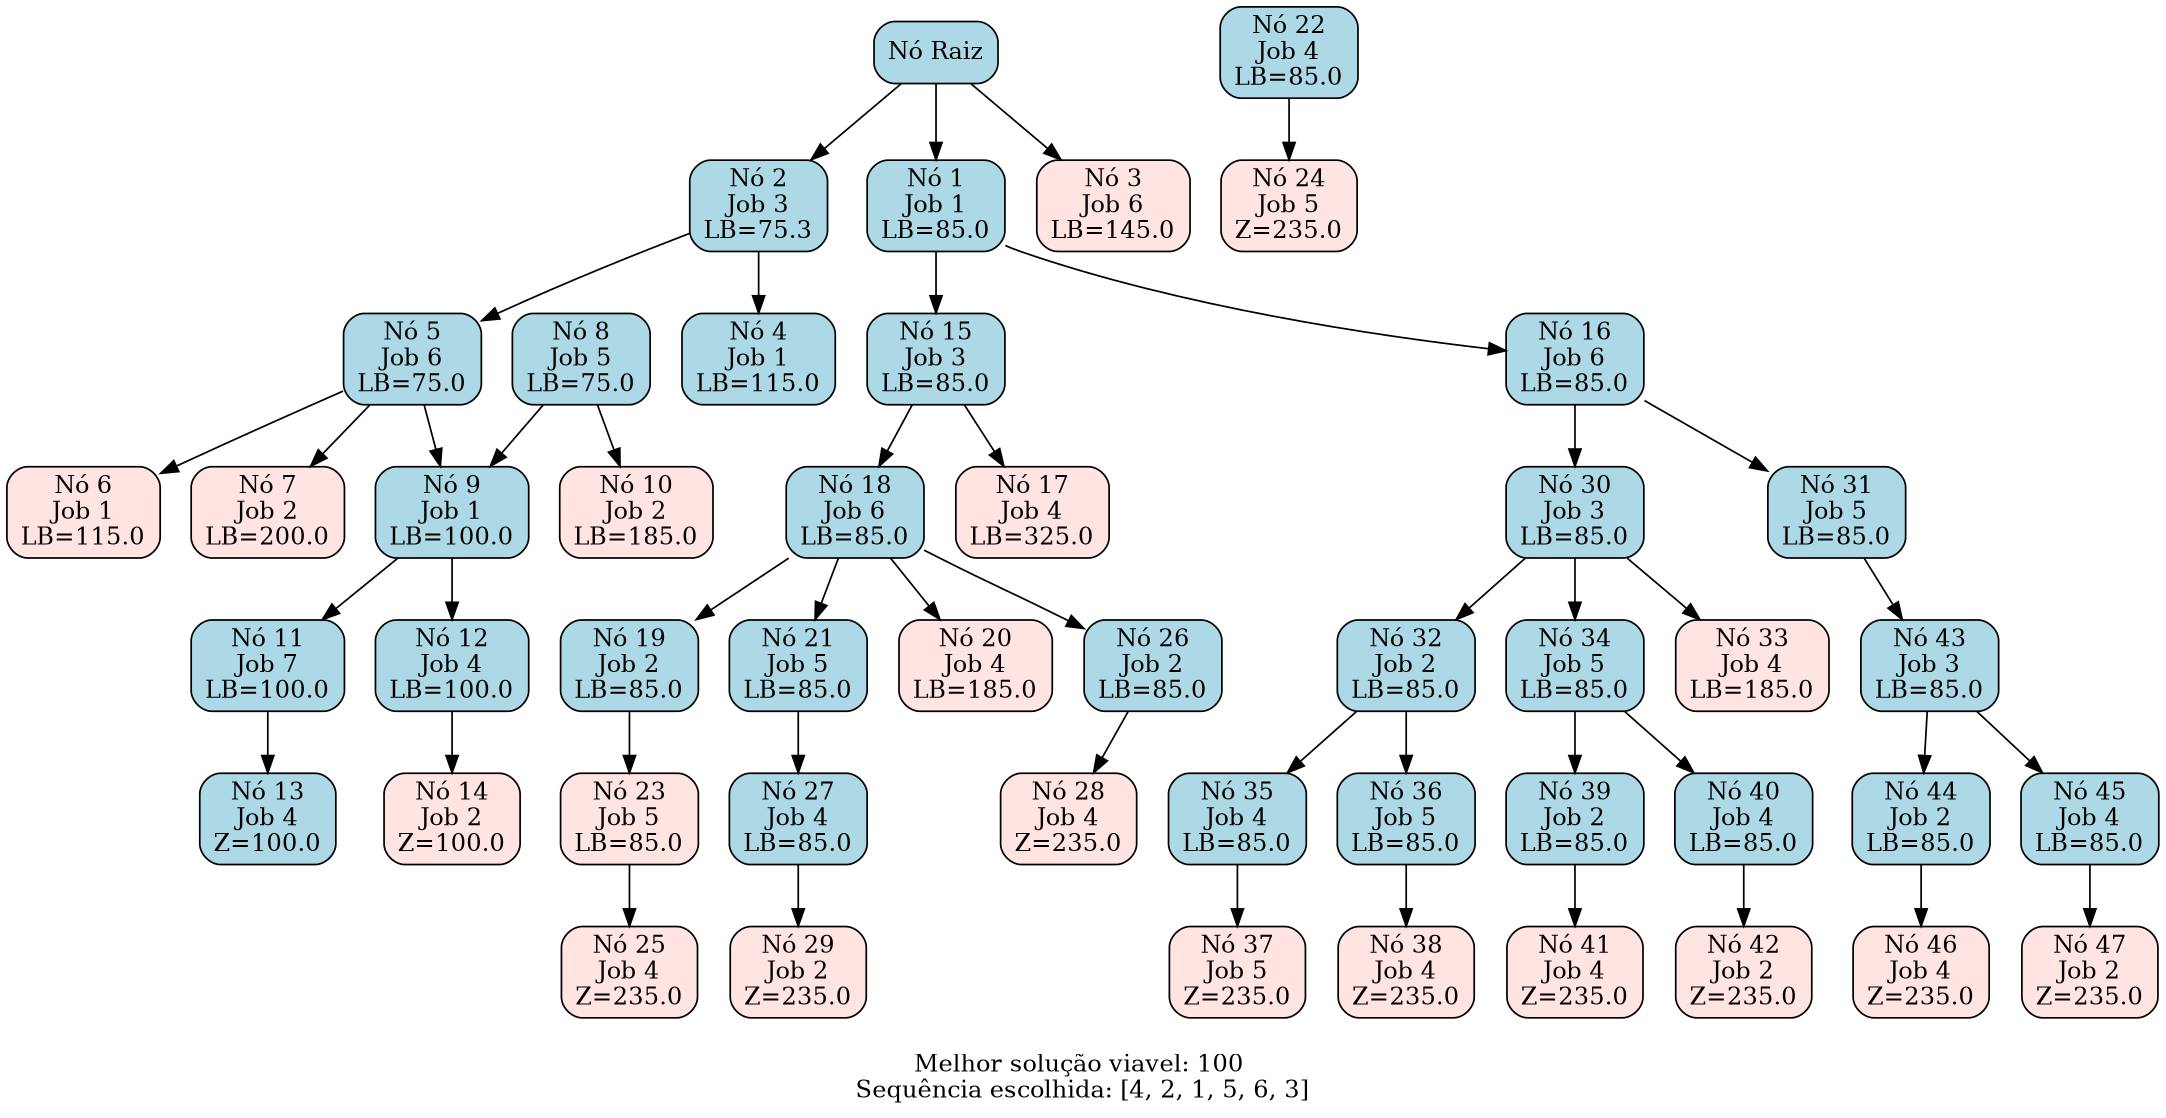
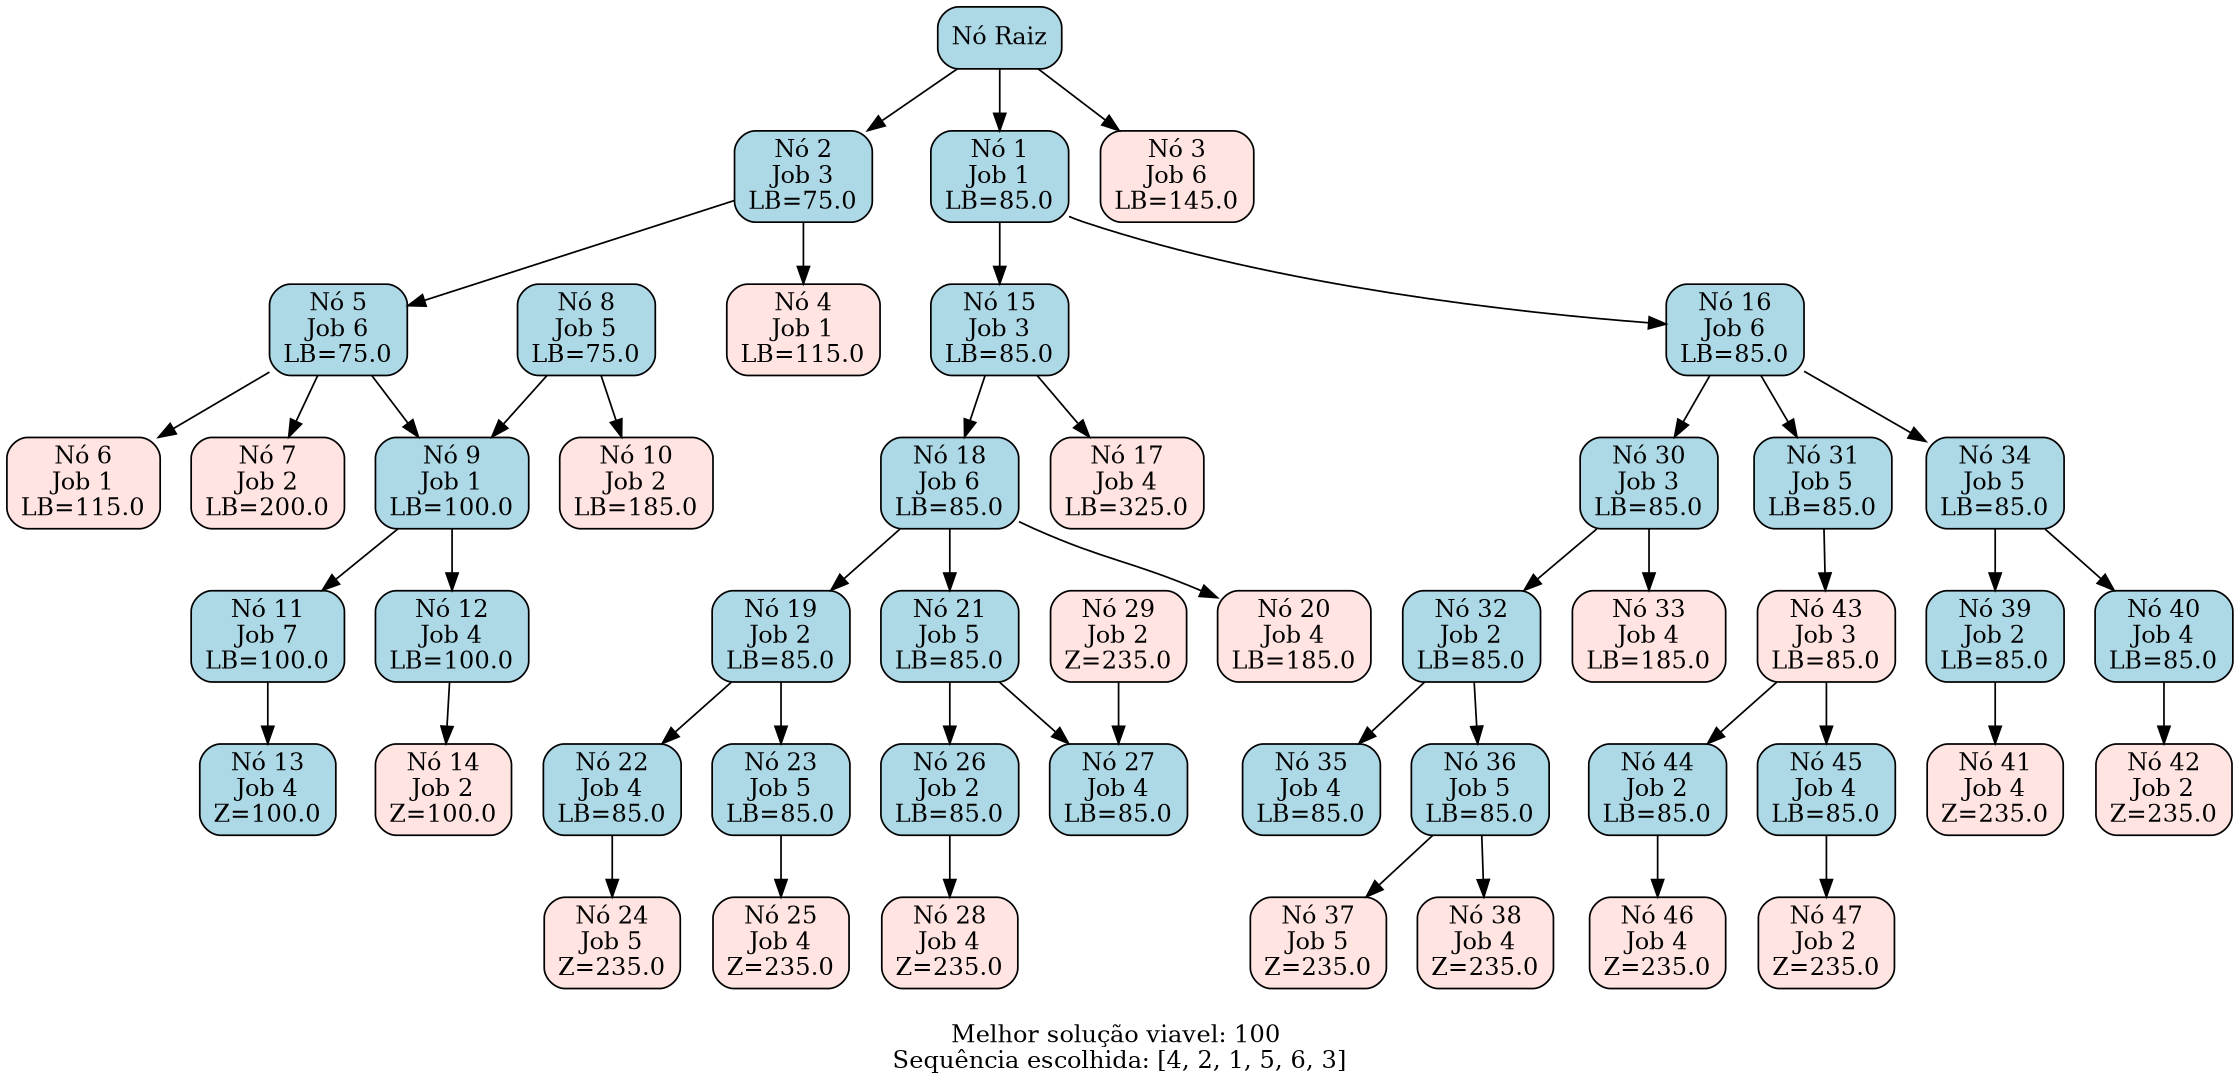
node "Nó 2 Job 3 LB=75.3": label "Nó 2 Job 3 LB=75.3" -> "Nó 2 Job 3 LB=75.0"
node "Nó 4 Job 1 LB=115.0": fillcolor lightblue -> mistyrose
edge "Nó 30 Job 3 LB=85.0" -> "Nó 34 Job 5 LB=85.0": now "Nó 16 Job 6 LB=85.0" -> "Nó 34 Job 5 LB=85.0"
edge "Nó 18 Job 6 LB=85.0" -> "Nó 26 Job 2 LB=85.0": now "Nó 21 Job 5 LB=85.0" -> "Nó 26 Job 2 LB=85.0"
node "Nó 43 Job 3 LB=85.0": fillcolor lightblue -> mistyrose
edge "Nó 19 Job 2 LB=85.0" -> "Nó 22 Job 4 LB=85.0": added
node "Nó 23 Job 5 LB=85.0": fillcolor mistyrose -> lightblue
edge "Nó 27 Job 4 LB=85.0" -> "Nó 29 Job 2 Z=235.0": reversed
edge "Nó 35 Job 4 LB=85.0" -> "Nó 37 Job 5 Z=235.0": now "Nó 36 Job 5 LB=85.0" -> "Nó 37 Job 5 Z=235.0"
